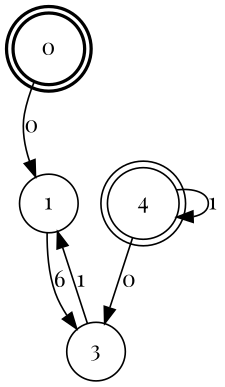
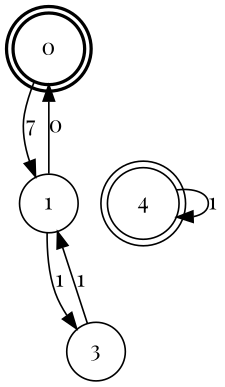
edge "0" -> "1": label "0" -> "7"
edge "1" -> "0": added, label "0"
edge "4" -> "3": removed, label "0"
edge "1" -> "3": label "6" -> "1"
